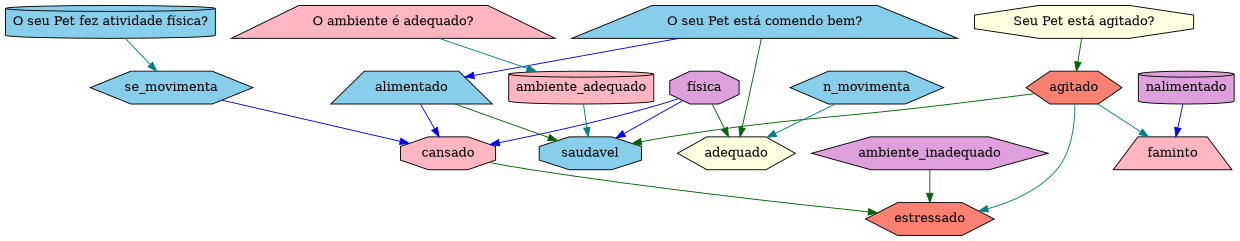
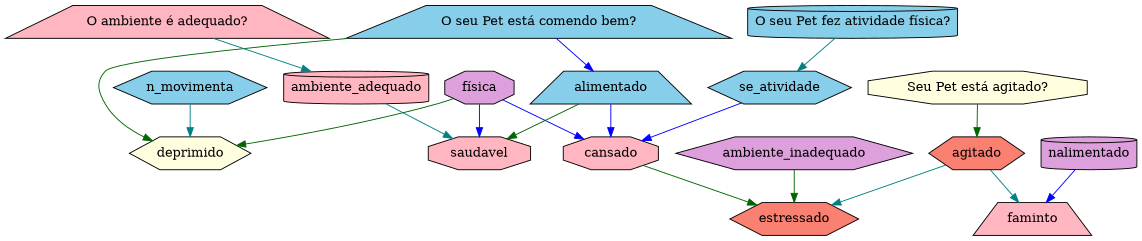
node "se_movimenta": label "se_movimenta" -> "se_atividade"
edge "agitado" -> "saudavel": removed
node "saudavel": fillcolor skyblue -> lightpink
node "adequado": label "adequado" -> "deprimido"
